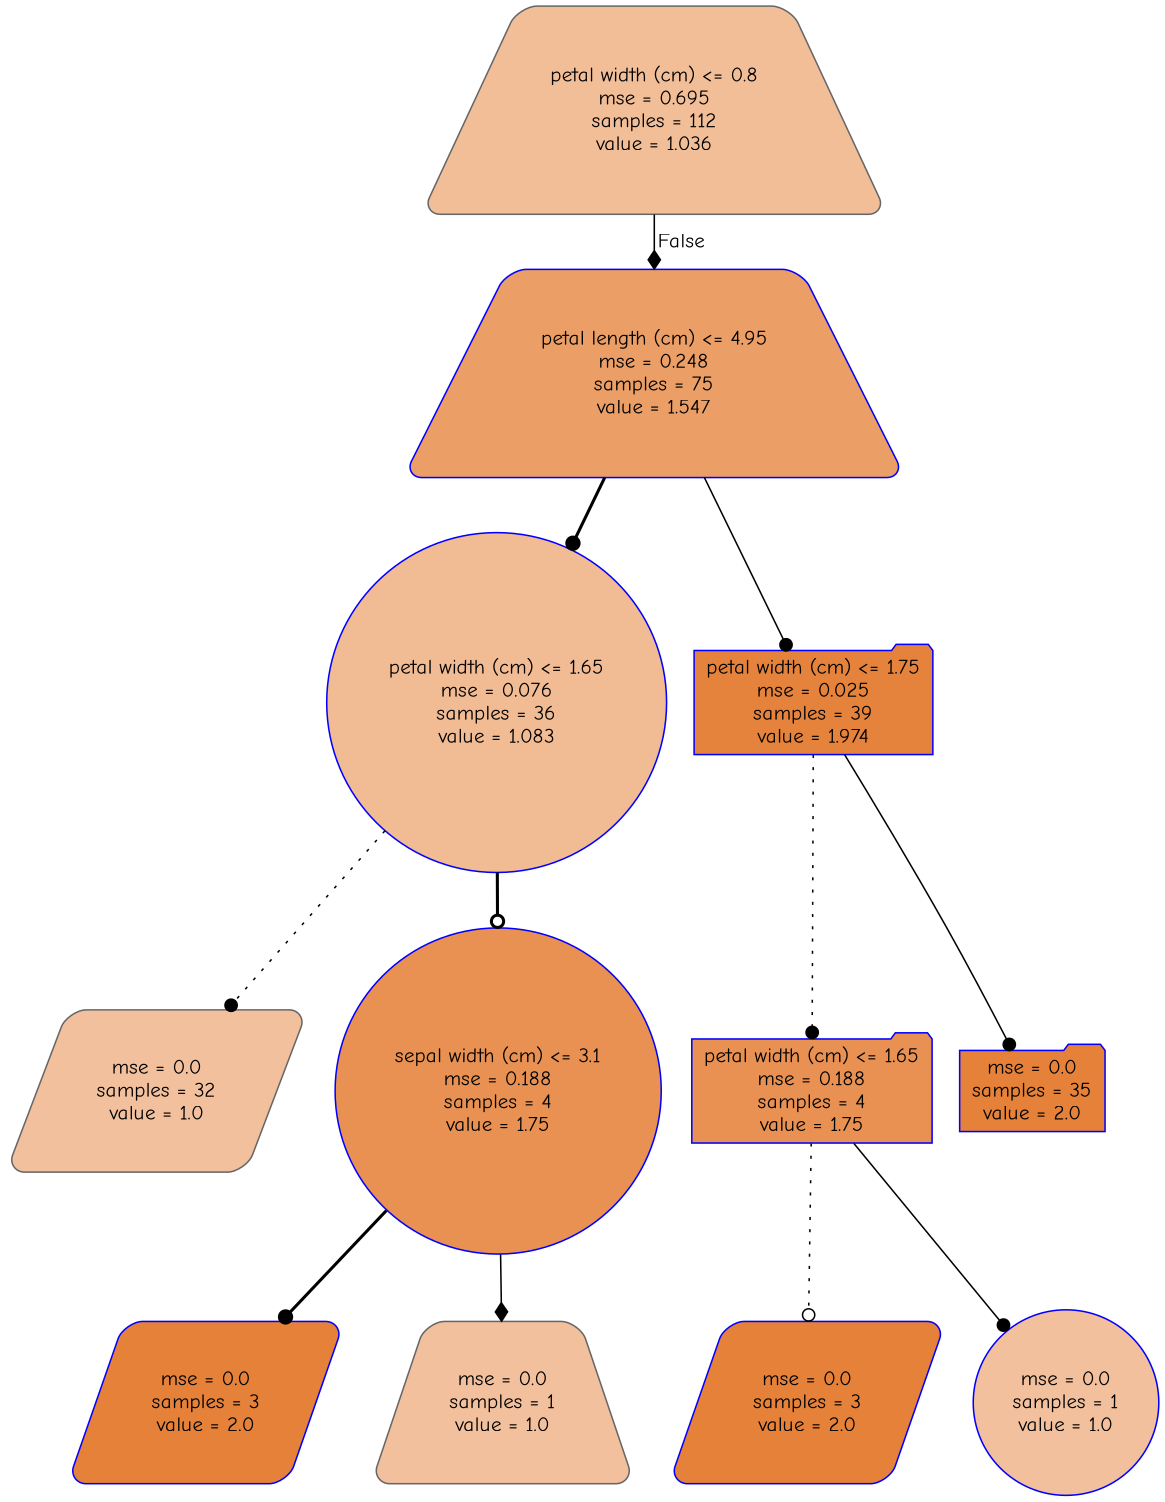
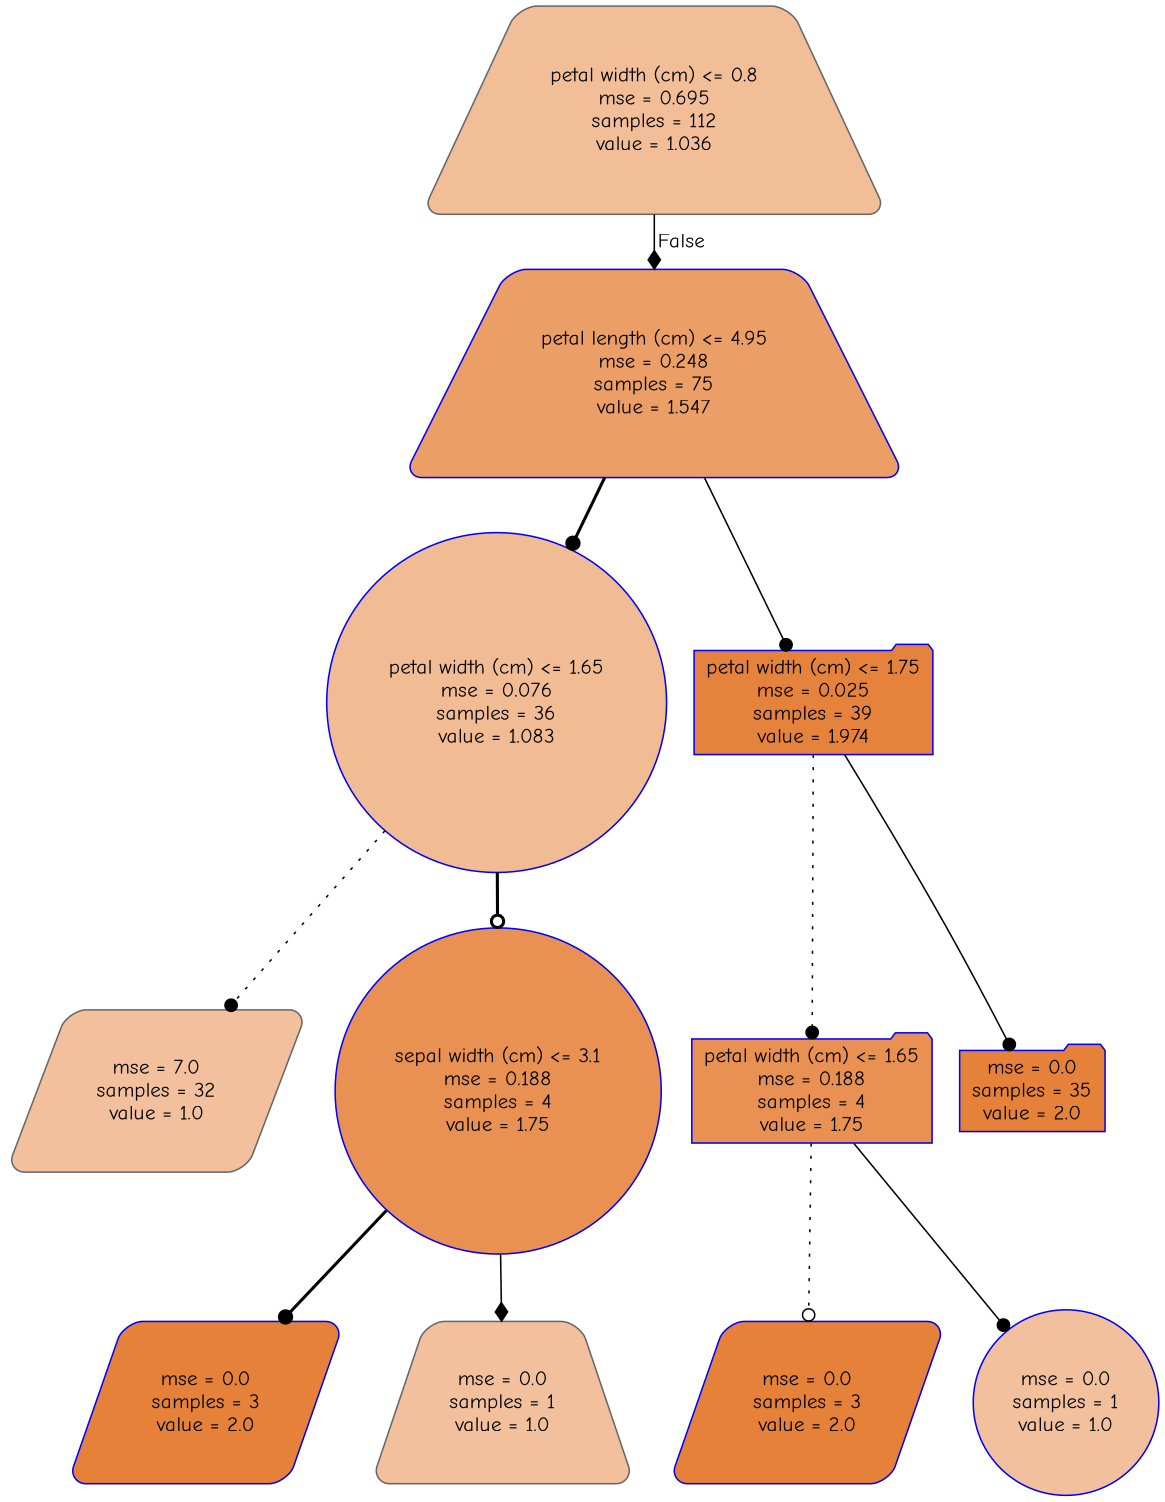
node "mse = 0.0 samples = 32 value = 1.0": label "mse = 0.0 samples = 32 value = 1.0" -> "mse = 7.0 samples = 32 value = 1.0"
